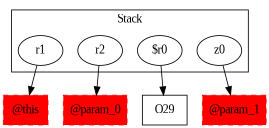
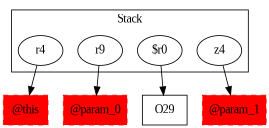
node "r1": label "r1" -> "r4"
node "r2": label "r2" -> "r9"
node "z0": label "z0" -> "z4"
